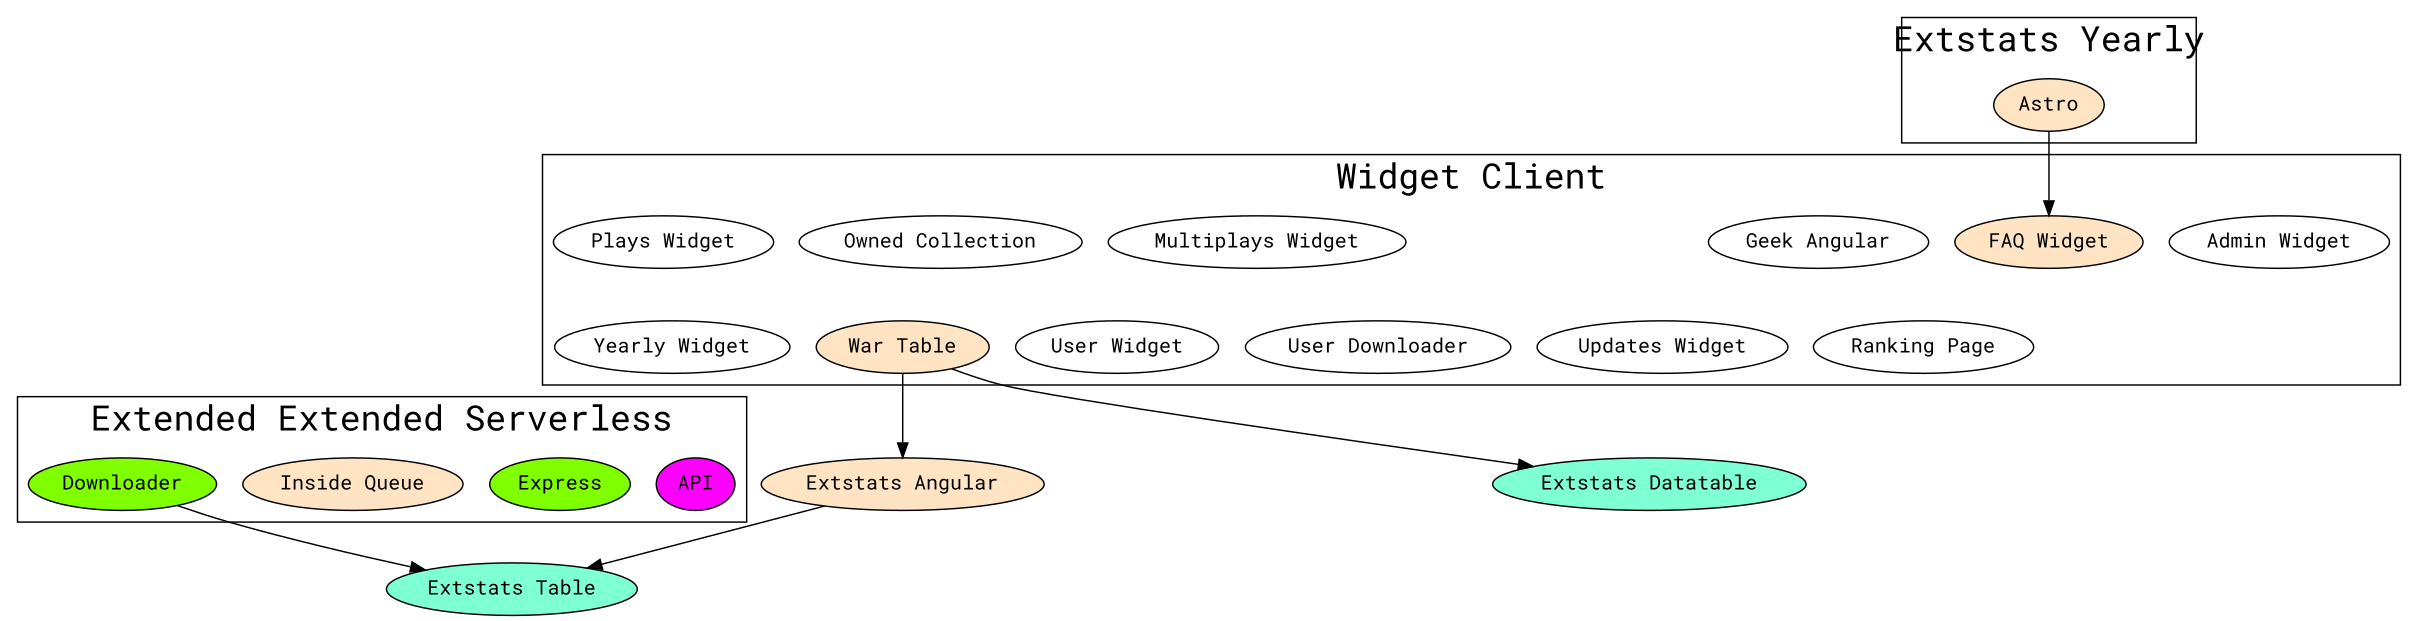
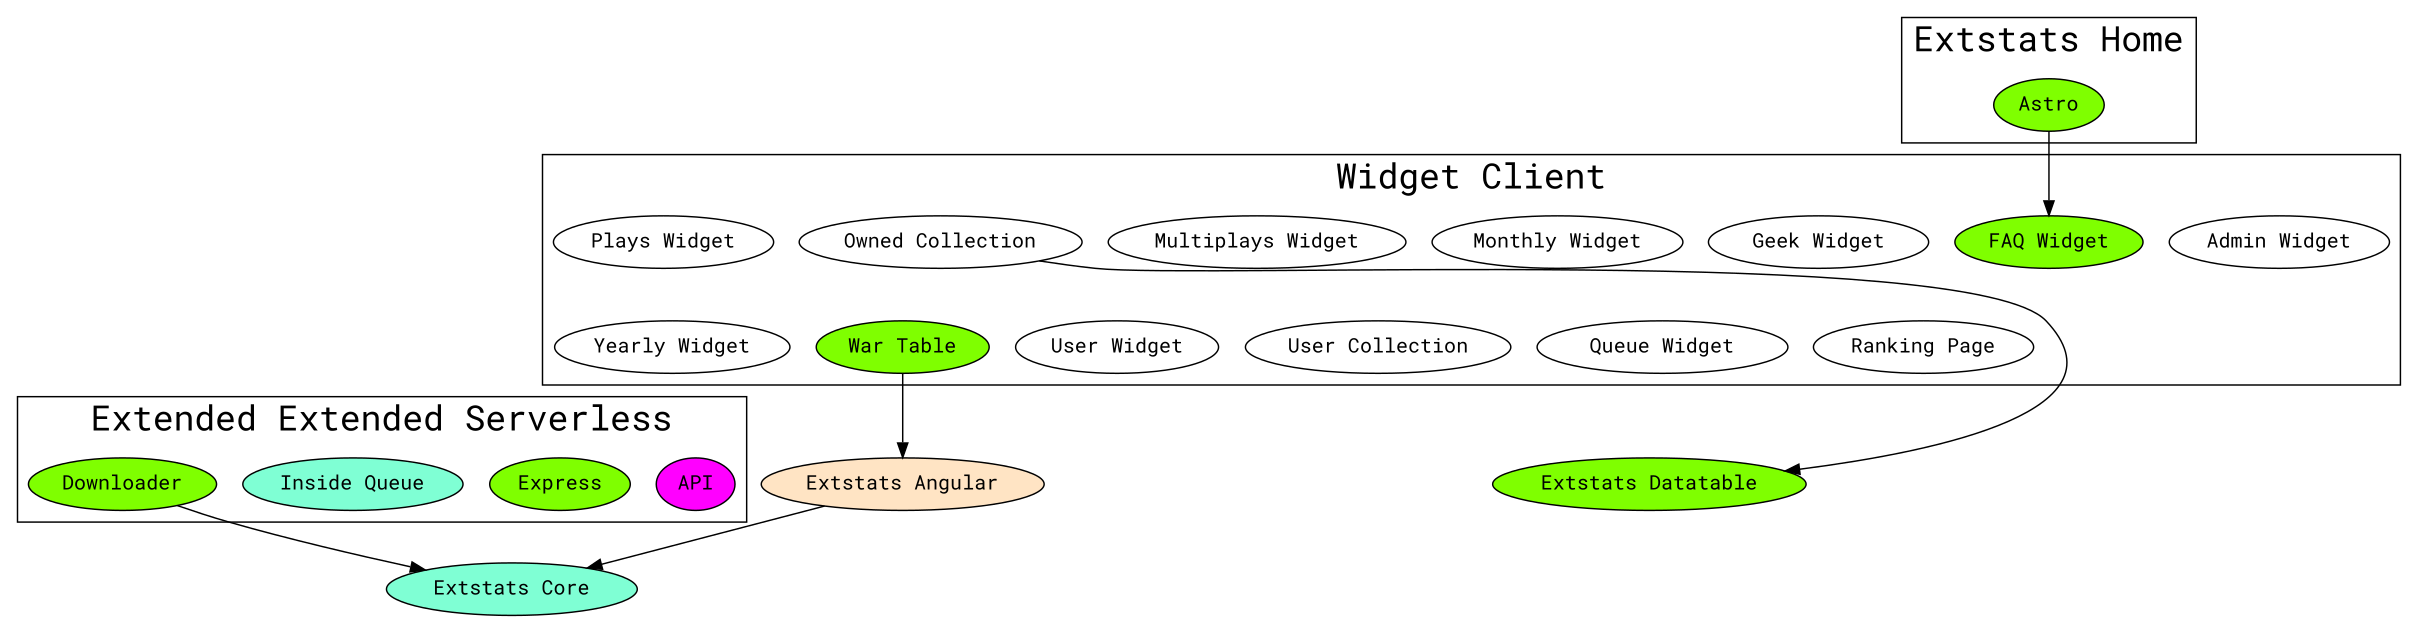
cluster "Extstats Yearly": label "Extstats Yearly" -> "Extstats Home"
node "Astro": fillcolor bisque -> chartreuse
node "Monthly Widget": added
node "Geek Angular": label "Geek Angular" -> "Geek Widget"
node "FAQ Widget": fillcolor bisque -> chartreuse
node "War Table": fillcolor bisque -> chartreuse
node "User Downloader": label "User Downloader" -> "User Collection"
node "Updates Widget": label "Updates Widget" -> "Queue Widget"
edge "War Table" -> "Extstats Datatable": now "Owned Collection" -> "Extstats Datatable"
node "Inside Queue": fillcolor bisque -> aquamarine
node "Extstats Datatable": fillcolor aquamarine -> chartreuse
node "Extstats Table": label "Extstats Table" -> "Extstats Core"
